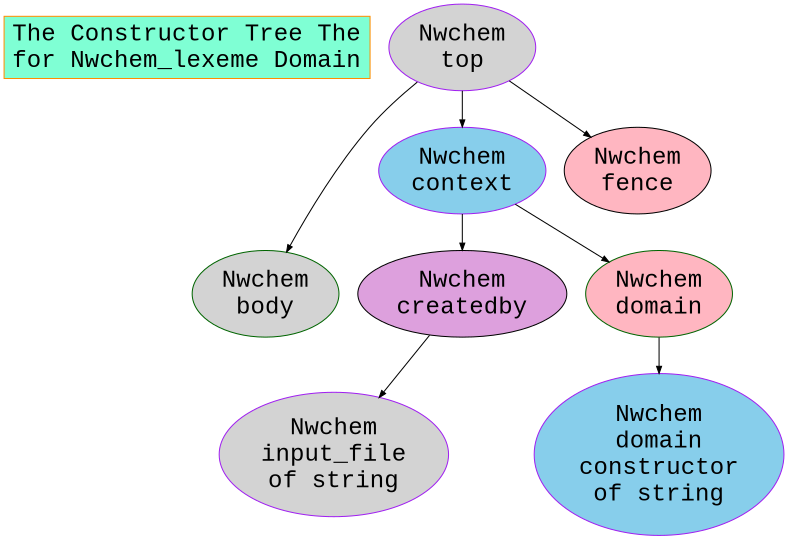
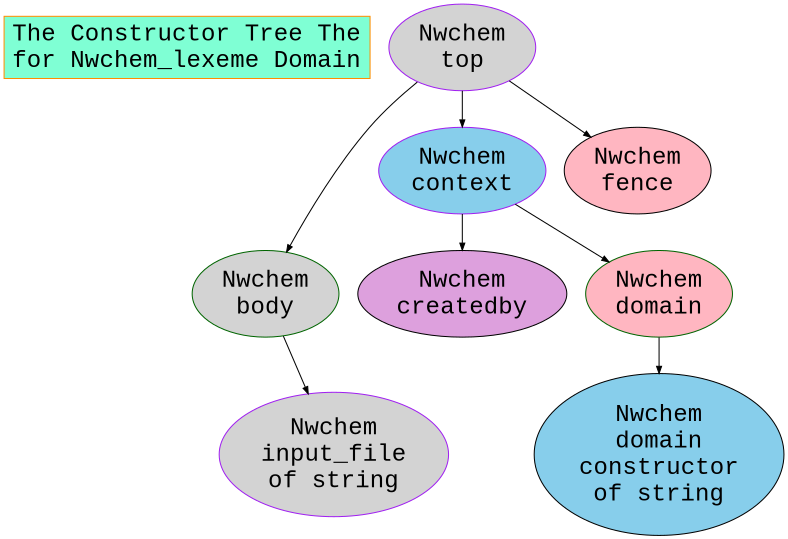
edge "Nwchem createdby" -- "Nwchem input_file of string": now "Nwchem body" -- "Nwchem input_file of string"
node "Nwchem domain constructor of string": color purple -> black
